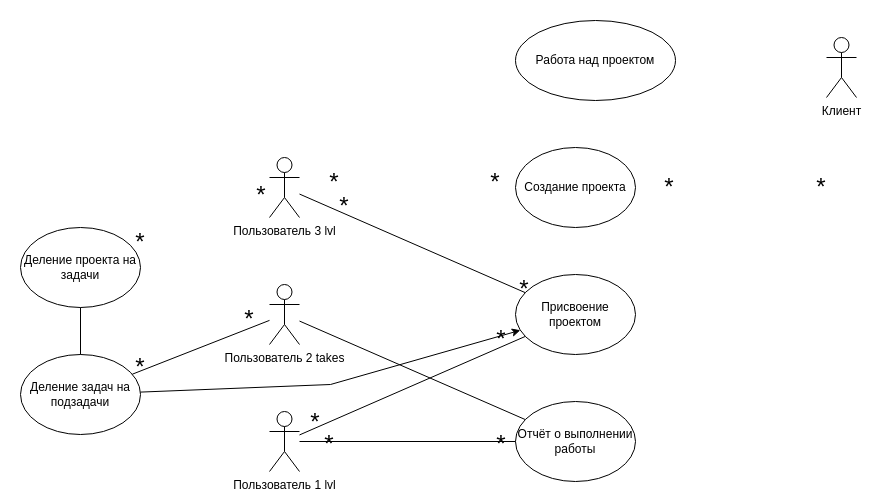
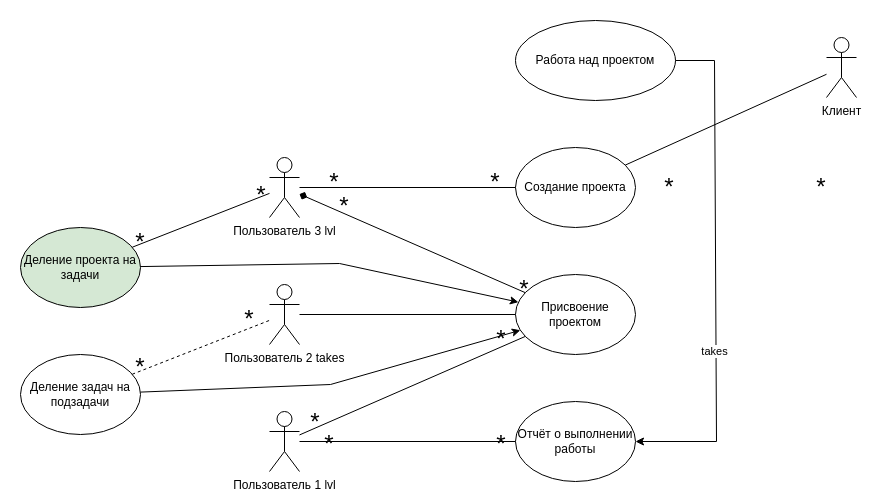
edge "Клиент" -- "Создание проекта": added
edge "Пользователь 3 lvl" -- "Создание проекта": added
edge "Пользователь 3 lvl" -- "Присвоение проектом": arrowhead none -> diamond
edge "Деление проекта на задачи" -> "Присвоение проектом": added
node "Деление проекта на задачи": fillcolor #ffffff -> #d5e8d4
edge "Работа над проектом" -> "Отчёт о выполнении работы": added, label "takes"
edge "Деление проекта на задачи" -- "Деление задач на подзадачи": now "Деление проекта на задачи" -- "Пользователь 3 lvl"
edge "Пользователь 2 takes" -- "Деление задач на подзадачи": style solid -> dashed
edge "Пользователь 2 takes" -- "Отчёт о выполнении работы": now "Пользователь 2 takes" -- "Присвоение проектом"
